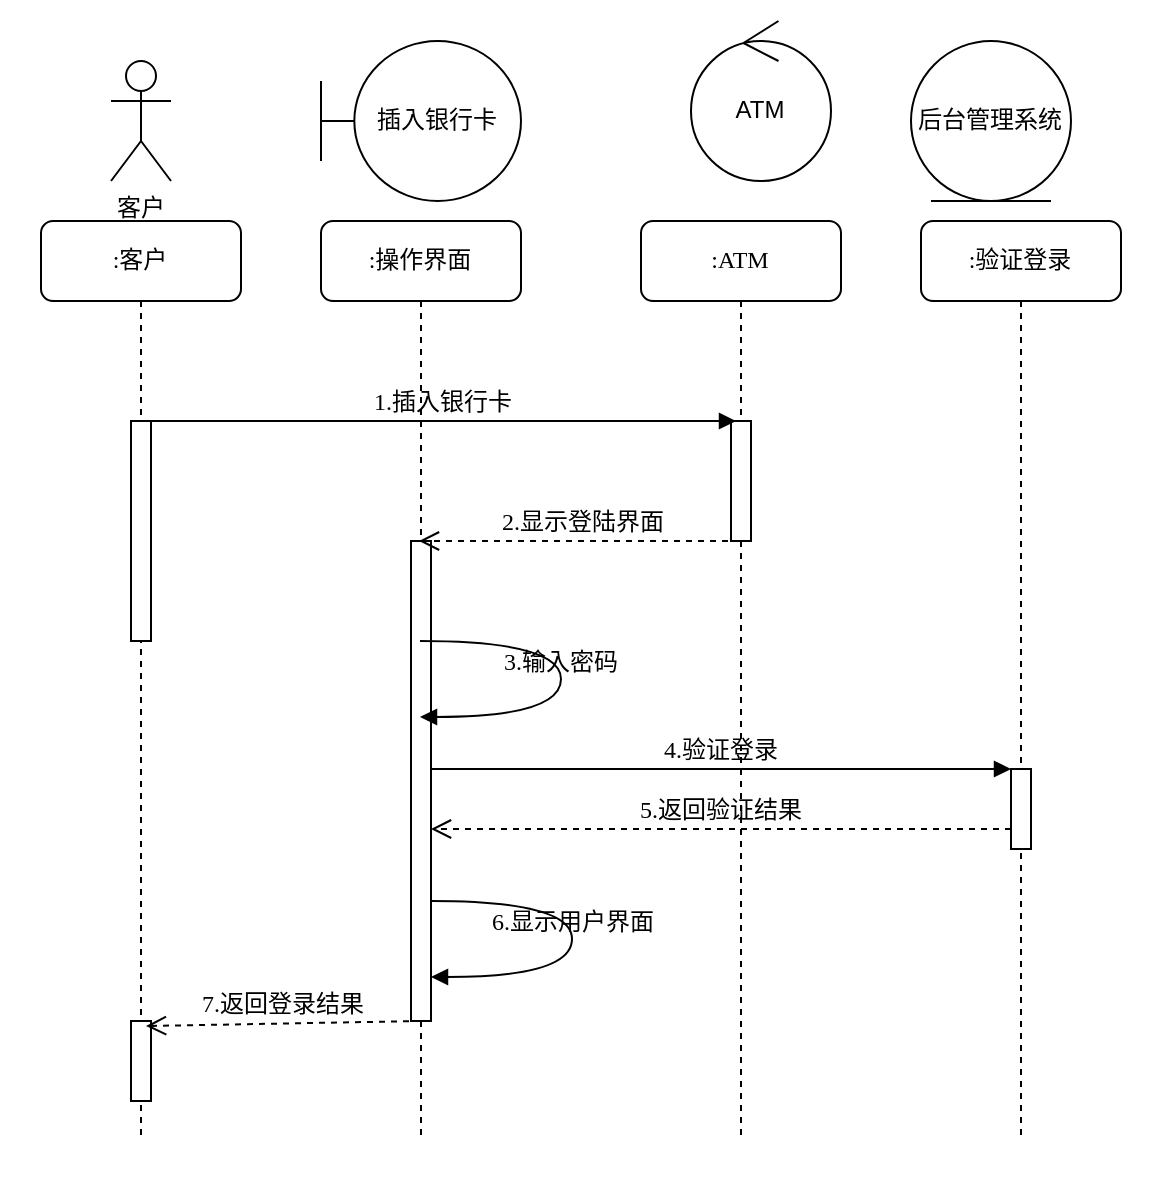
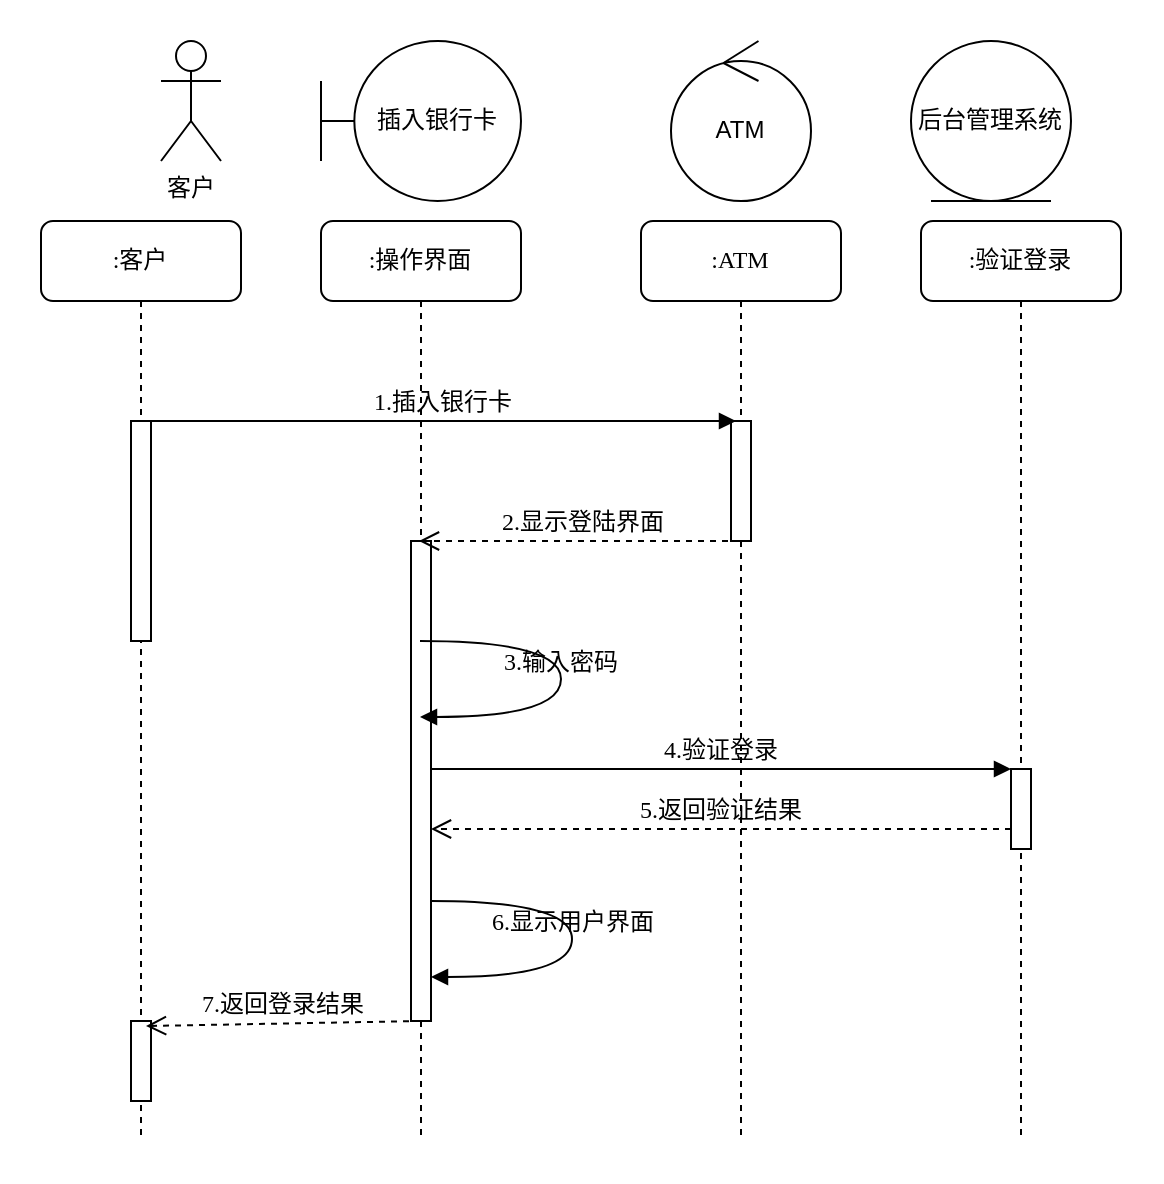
node "ATM": moved (761, 101) -> (741, 121)
node "客户": moved (141, 121) -> (191, 101)
